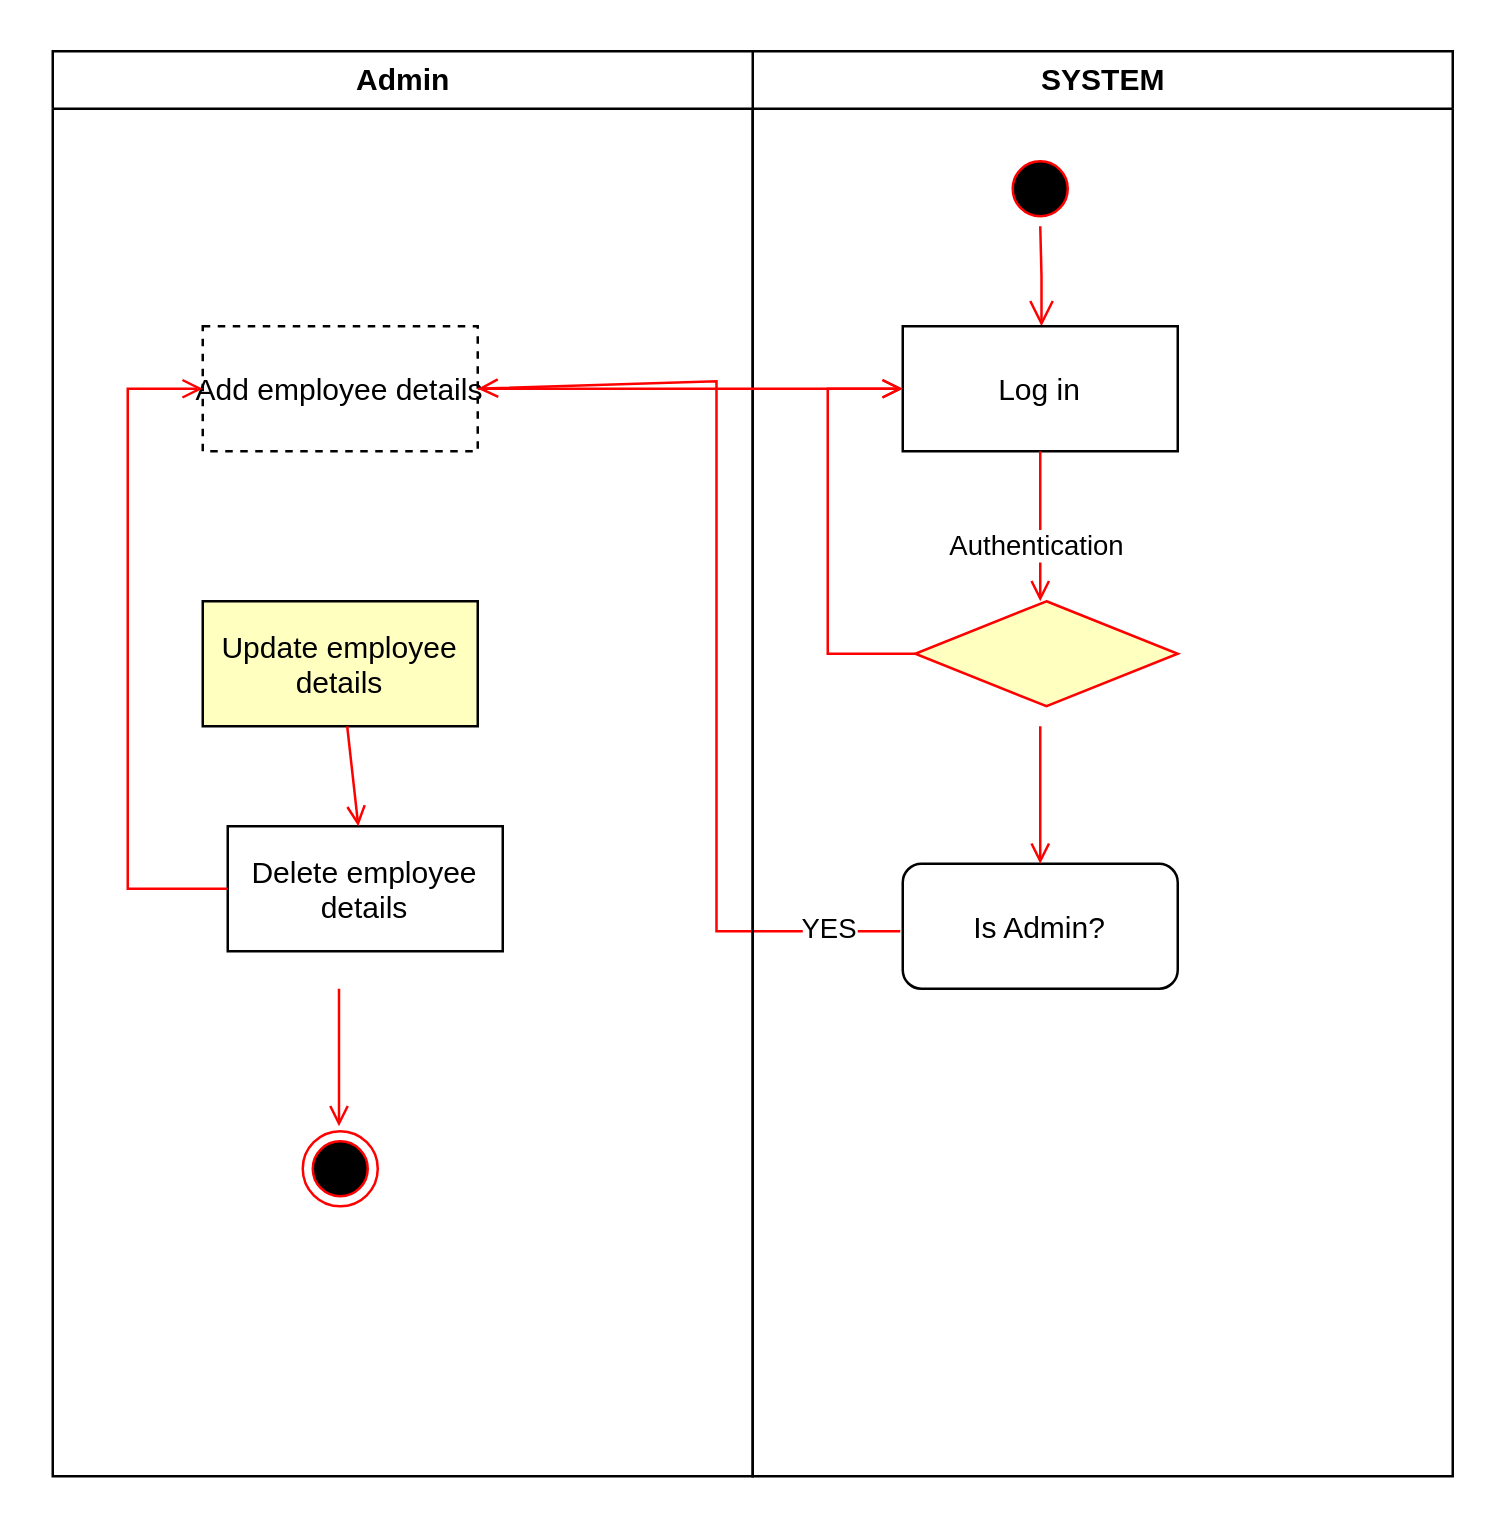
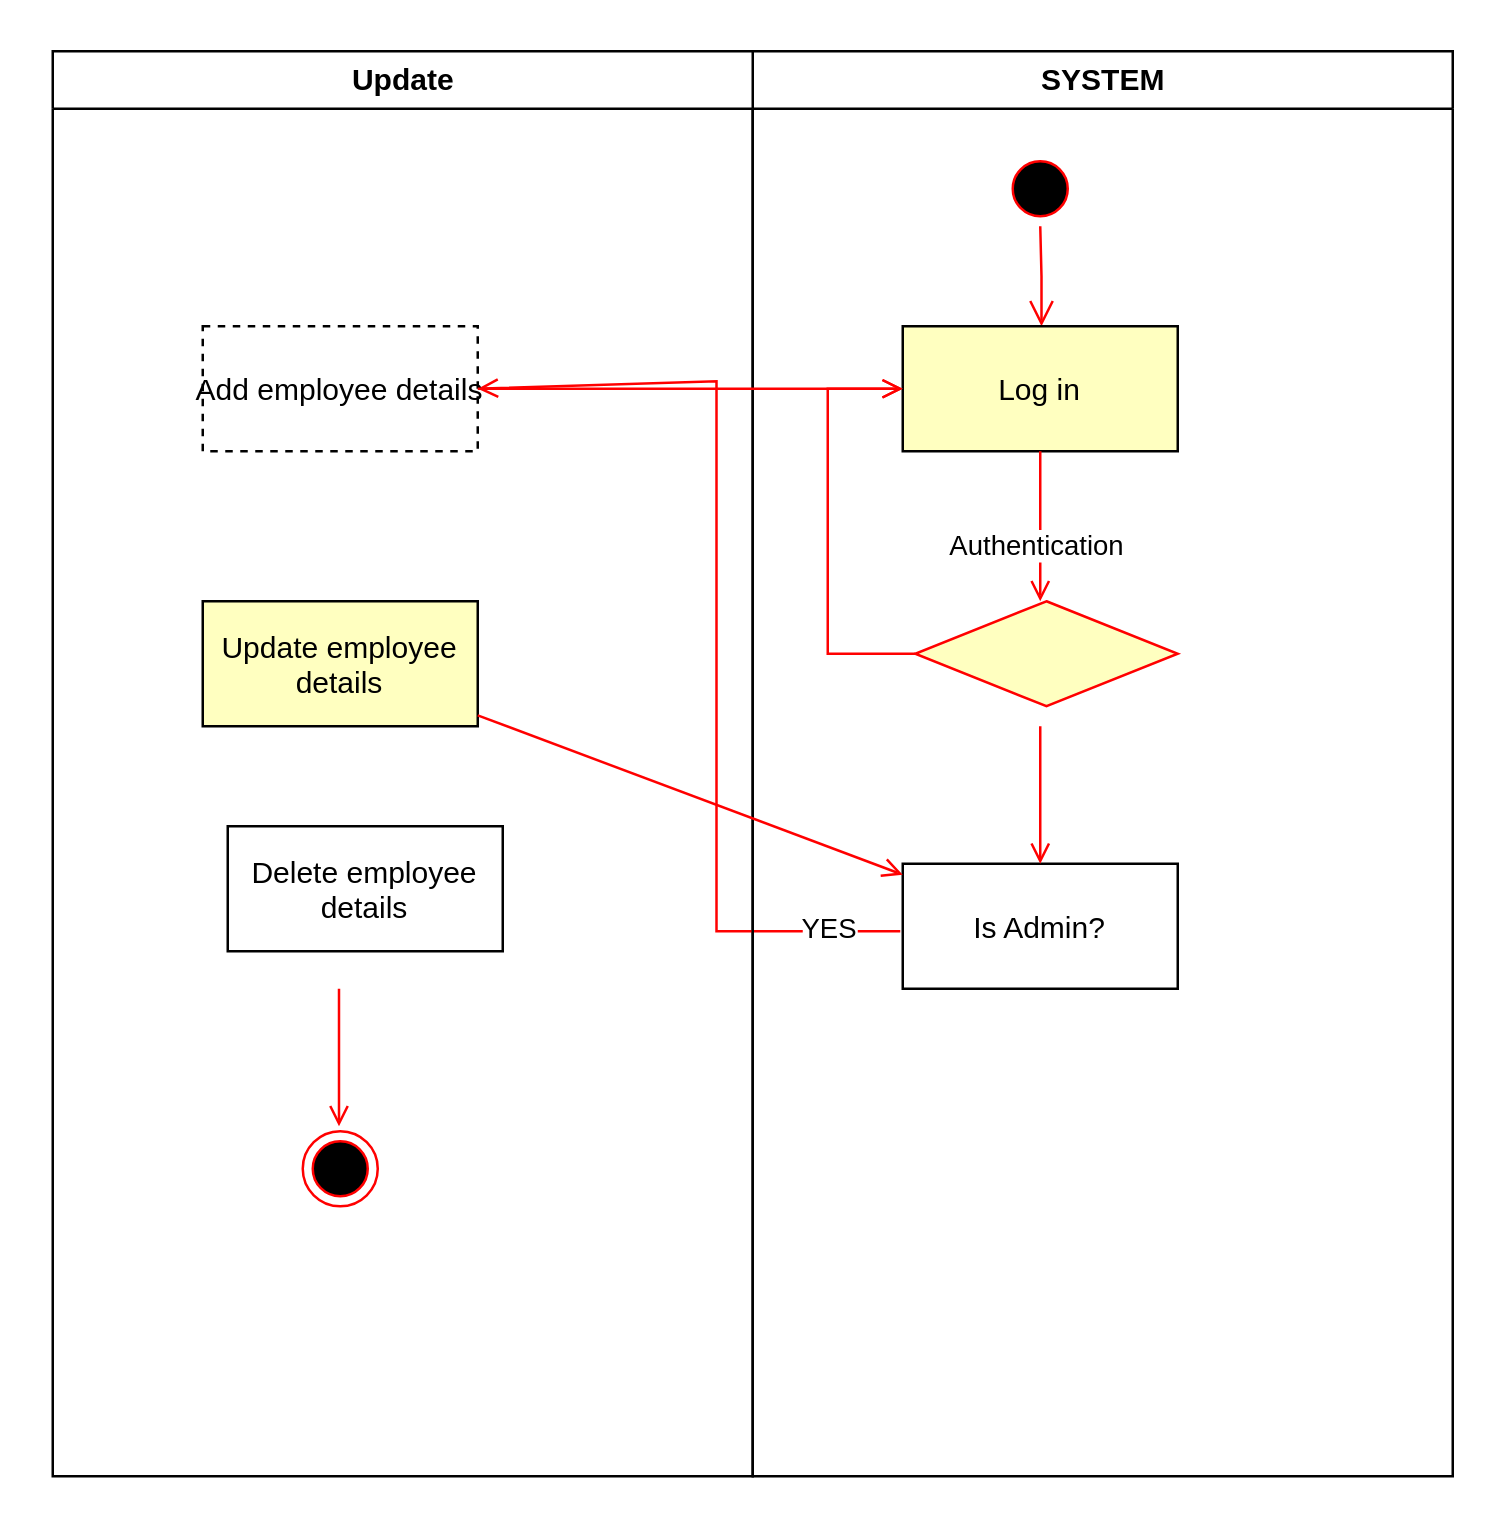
node "Admin": label "Admin" -> "Update"
node "Log in": fillcolor #ffffff -> #ffffc0
edge "Delete employee details" -> "Add employee details": removed
edge "Update employee details" -> "Delete employee details": now "Update employee details" -> "Is Admin?"
node "Is Admin?": shape rounded rectangle -> rectangle
